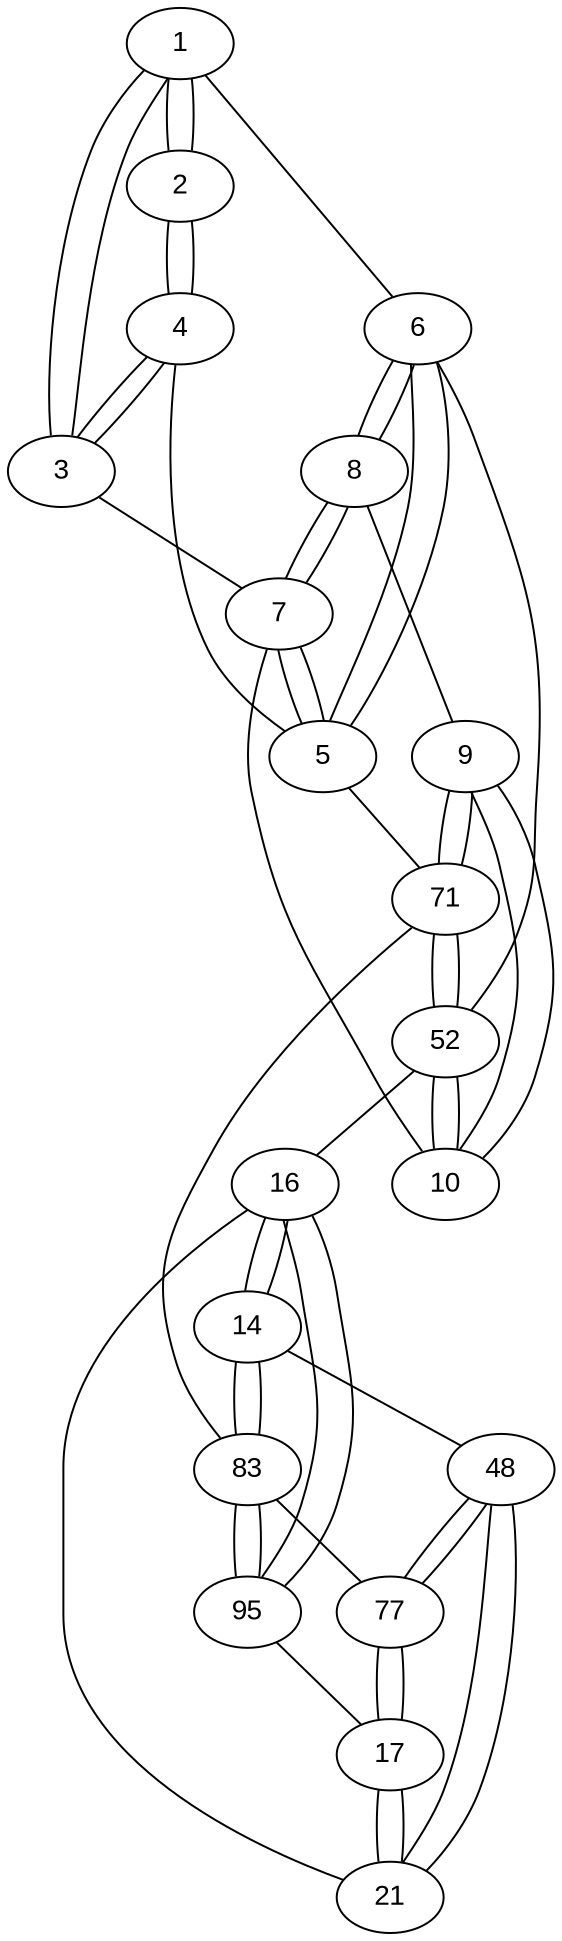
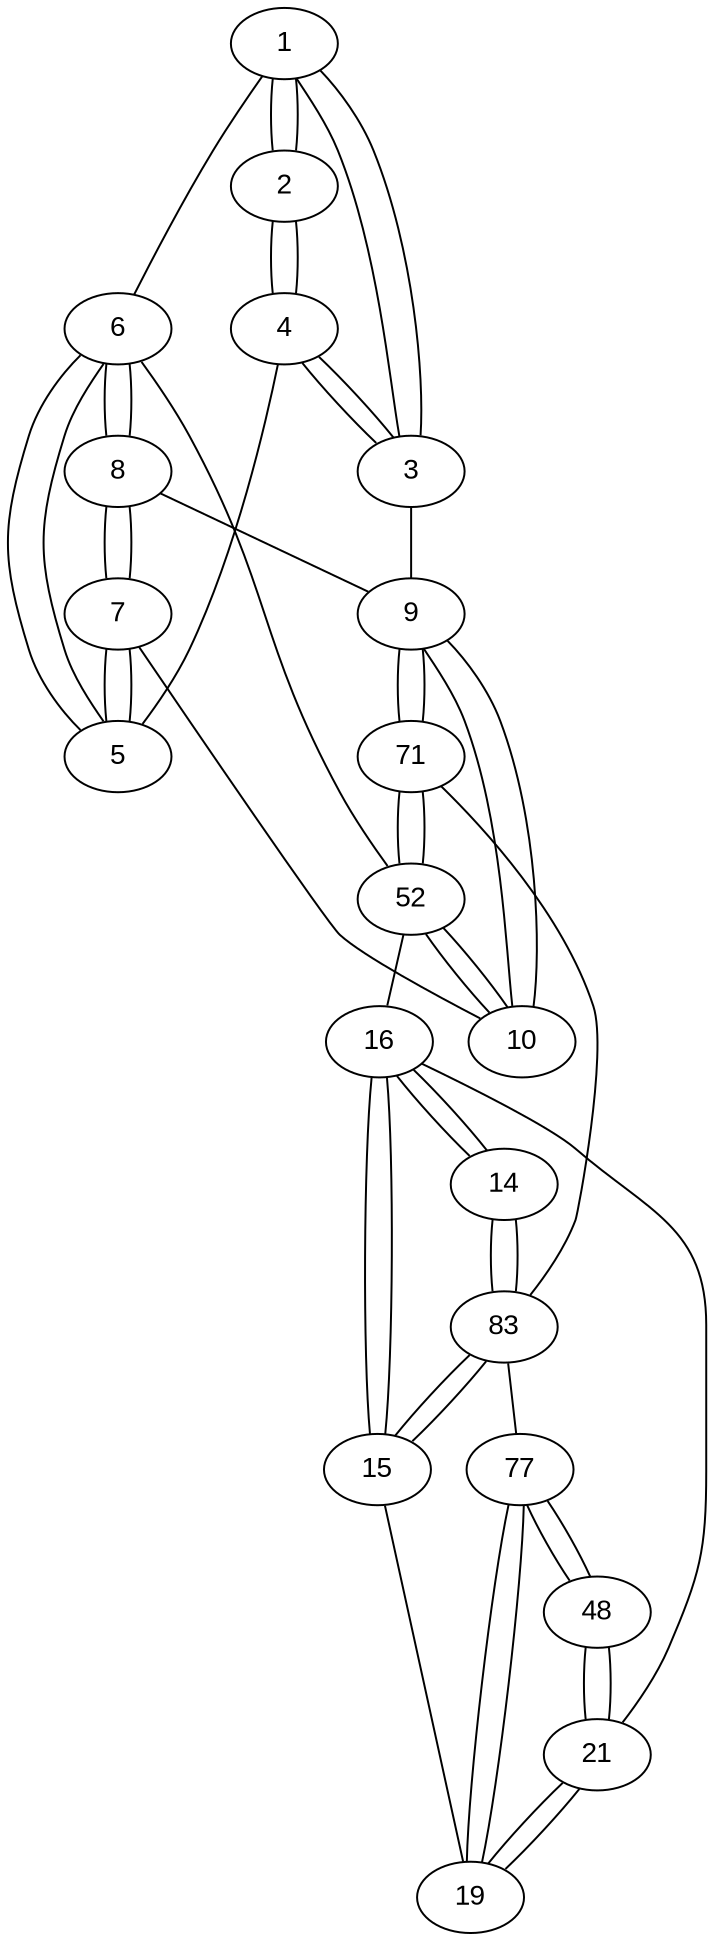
edge "3" -- "7": now "3" -- "9"
edge "5" -- "71": removed
edge "14" -- "48": removed
node "95": label "95" -> "15"
node "17": label "17" -> "19"
